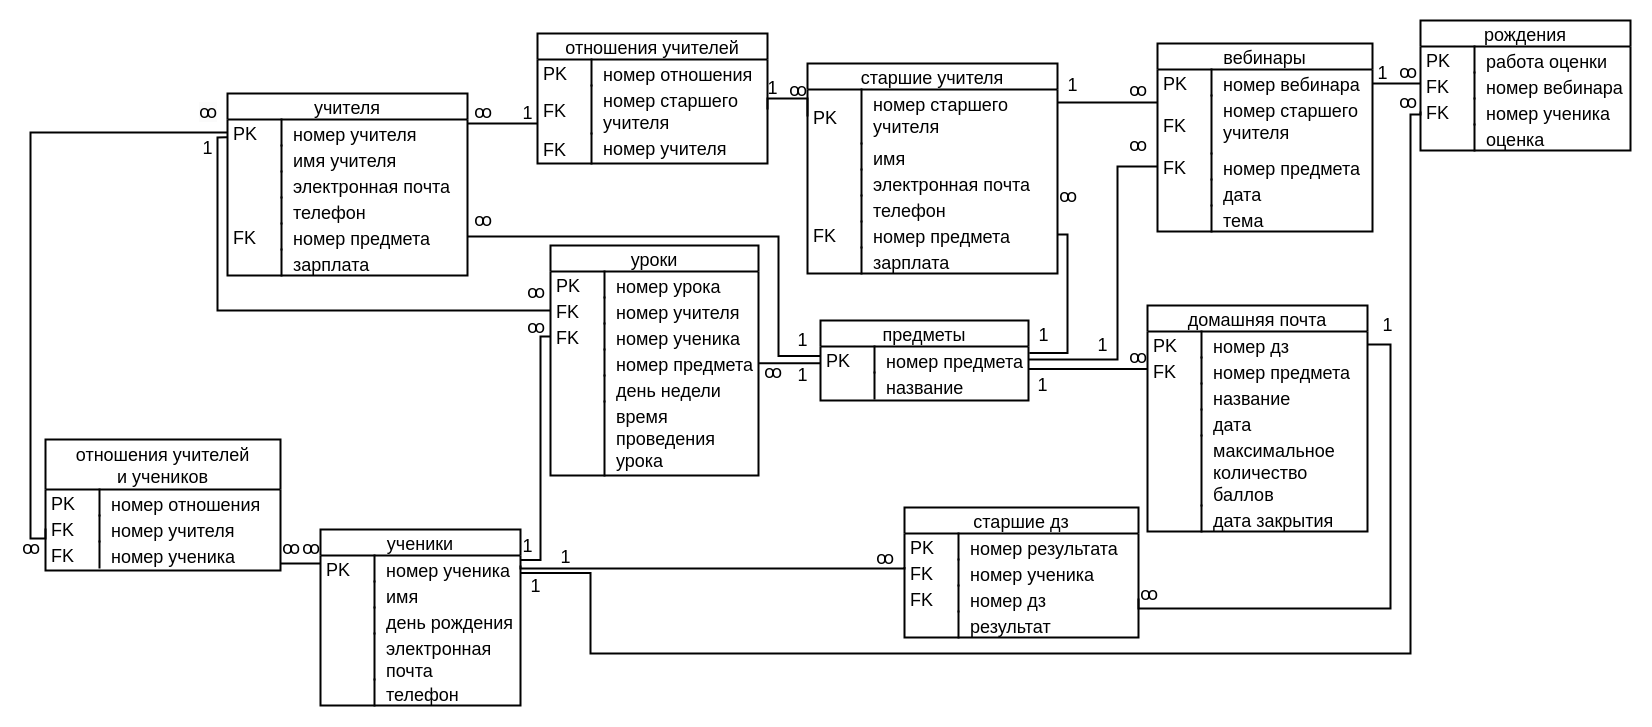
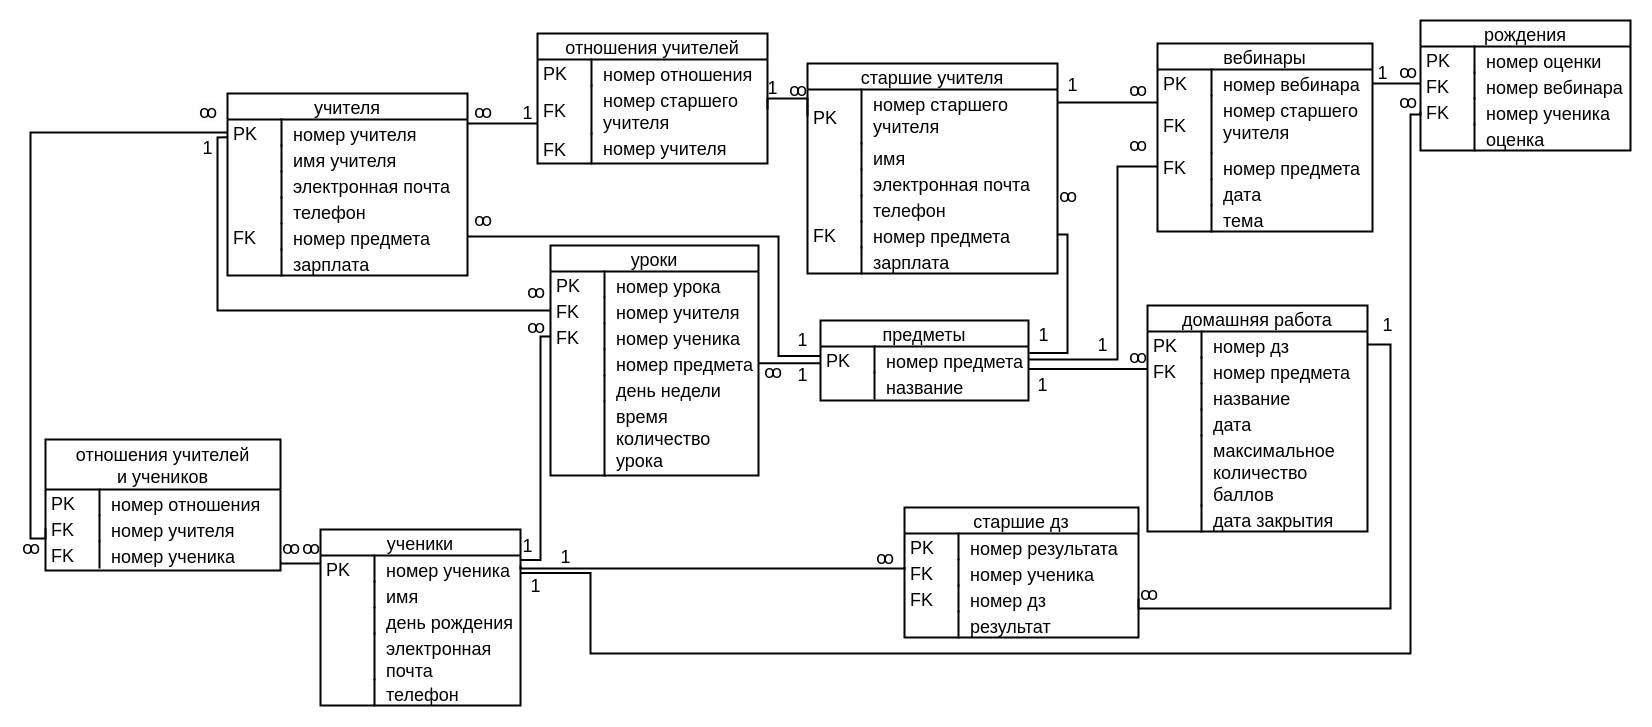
node "работа оценки": label "работа оценки" -> "номер оценки"
node "домашняя почта": label "домашняя почта" -> "домашняя работа"
node "время проведения урока": label "время проведения урока" -> "время количество урока"
